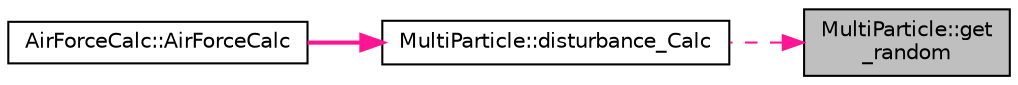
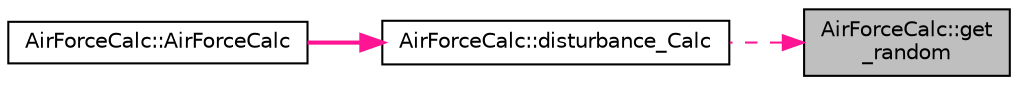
node "MultiParticle::disturbance_Calc": label "MultiParticle::disturbance_Calc" -> "AirForceCalc::disturbance_Calc"
node "MultiParticle::get _random": label "MultiParticle::get _random" -> "AirForceCalc::get _random"
